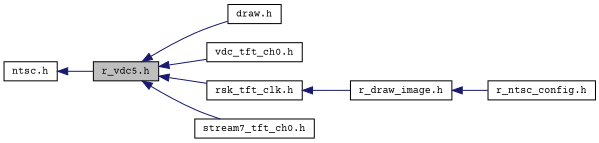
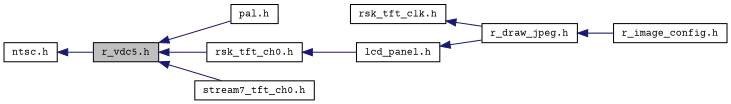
node "draw.h": label "draw.h" -> "pal.h"
node "vdc_tft_ch0.h": label "vdc_tft_ch0.h" -> "rsk_tft_ch0.h"
node "lcd_panel.h": added
edge "rsk_tft_clk.h" -> "r_vdc5.h": removed
node "r_draw_image.h": label "r_draw_image.h" -> "r_draw_jpeg.h"
node "r_ntsc_config.h": label "r_ntsc_config.h" -> "r_image_config.h"
